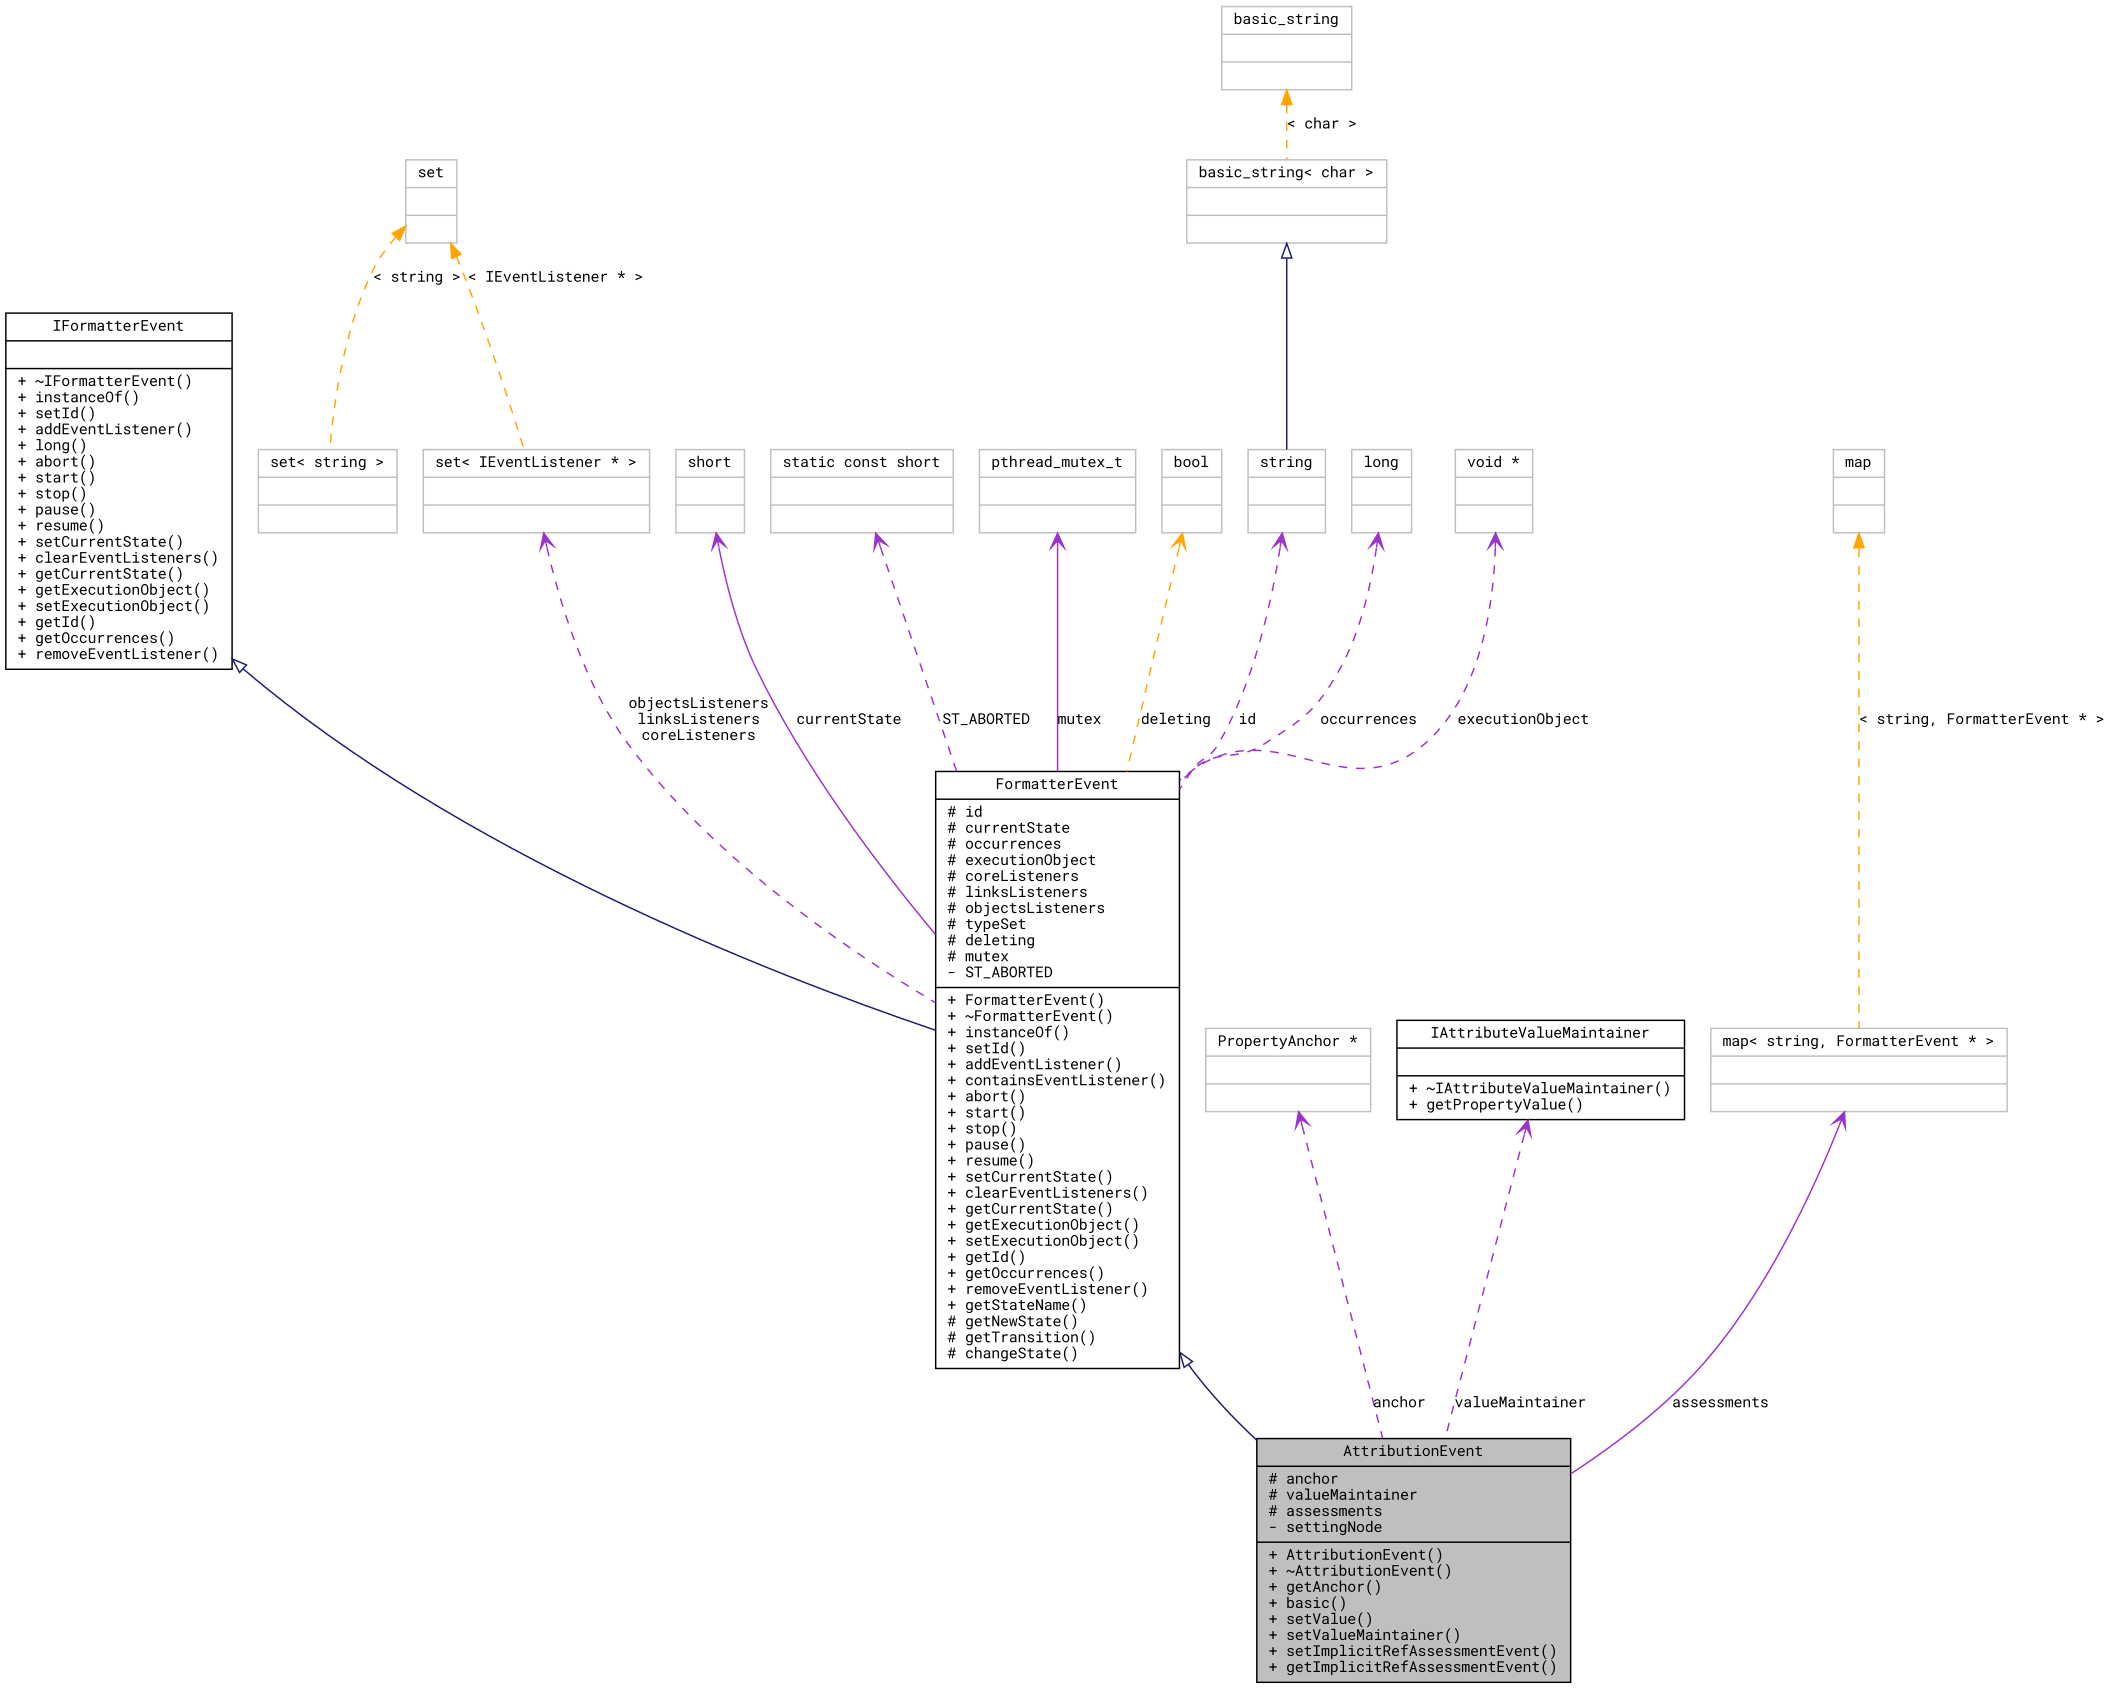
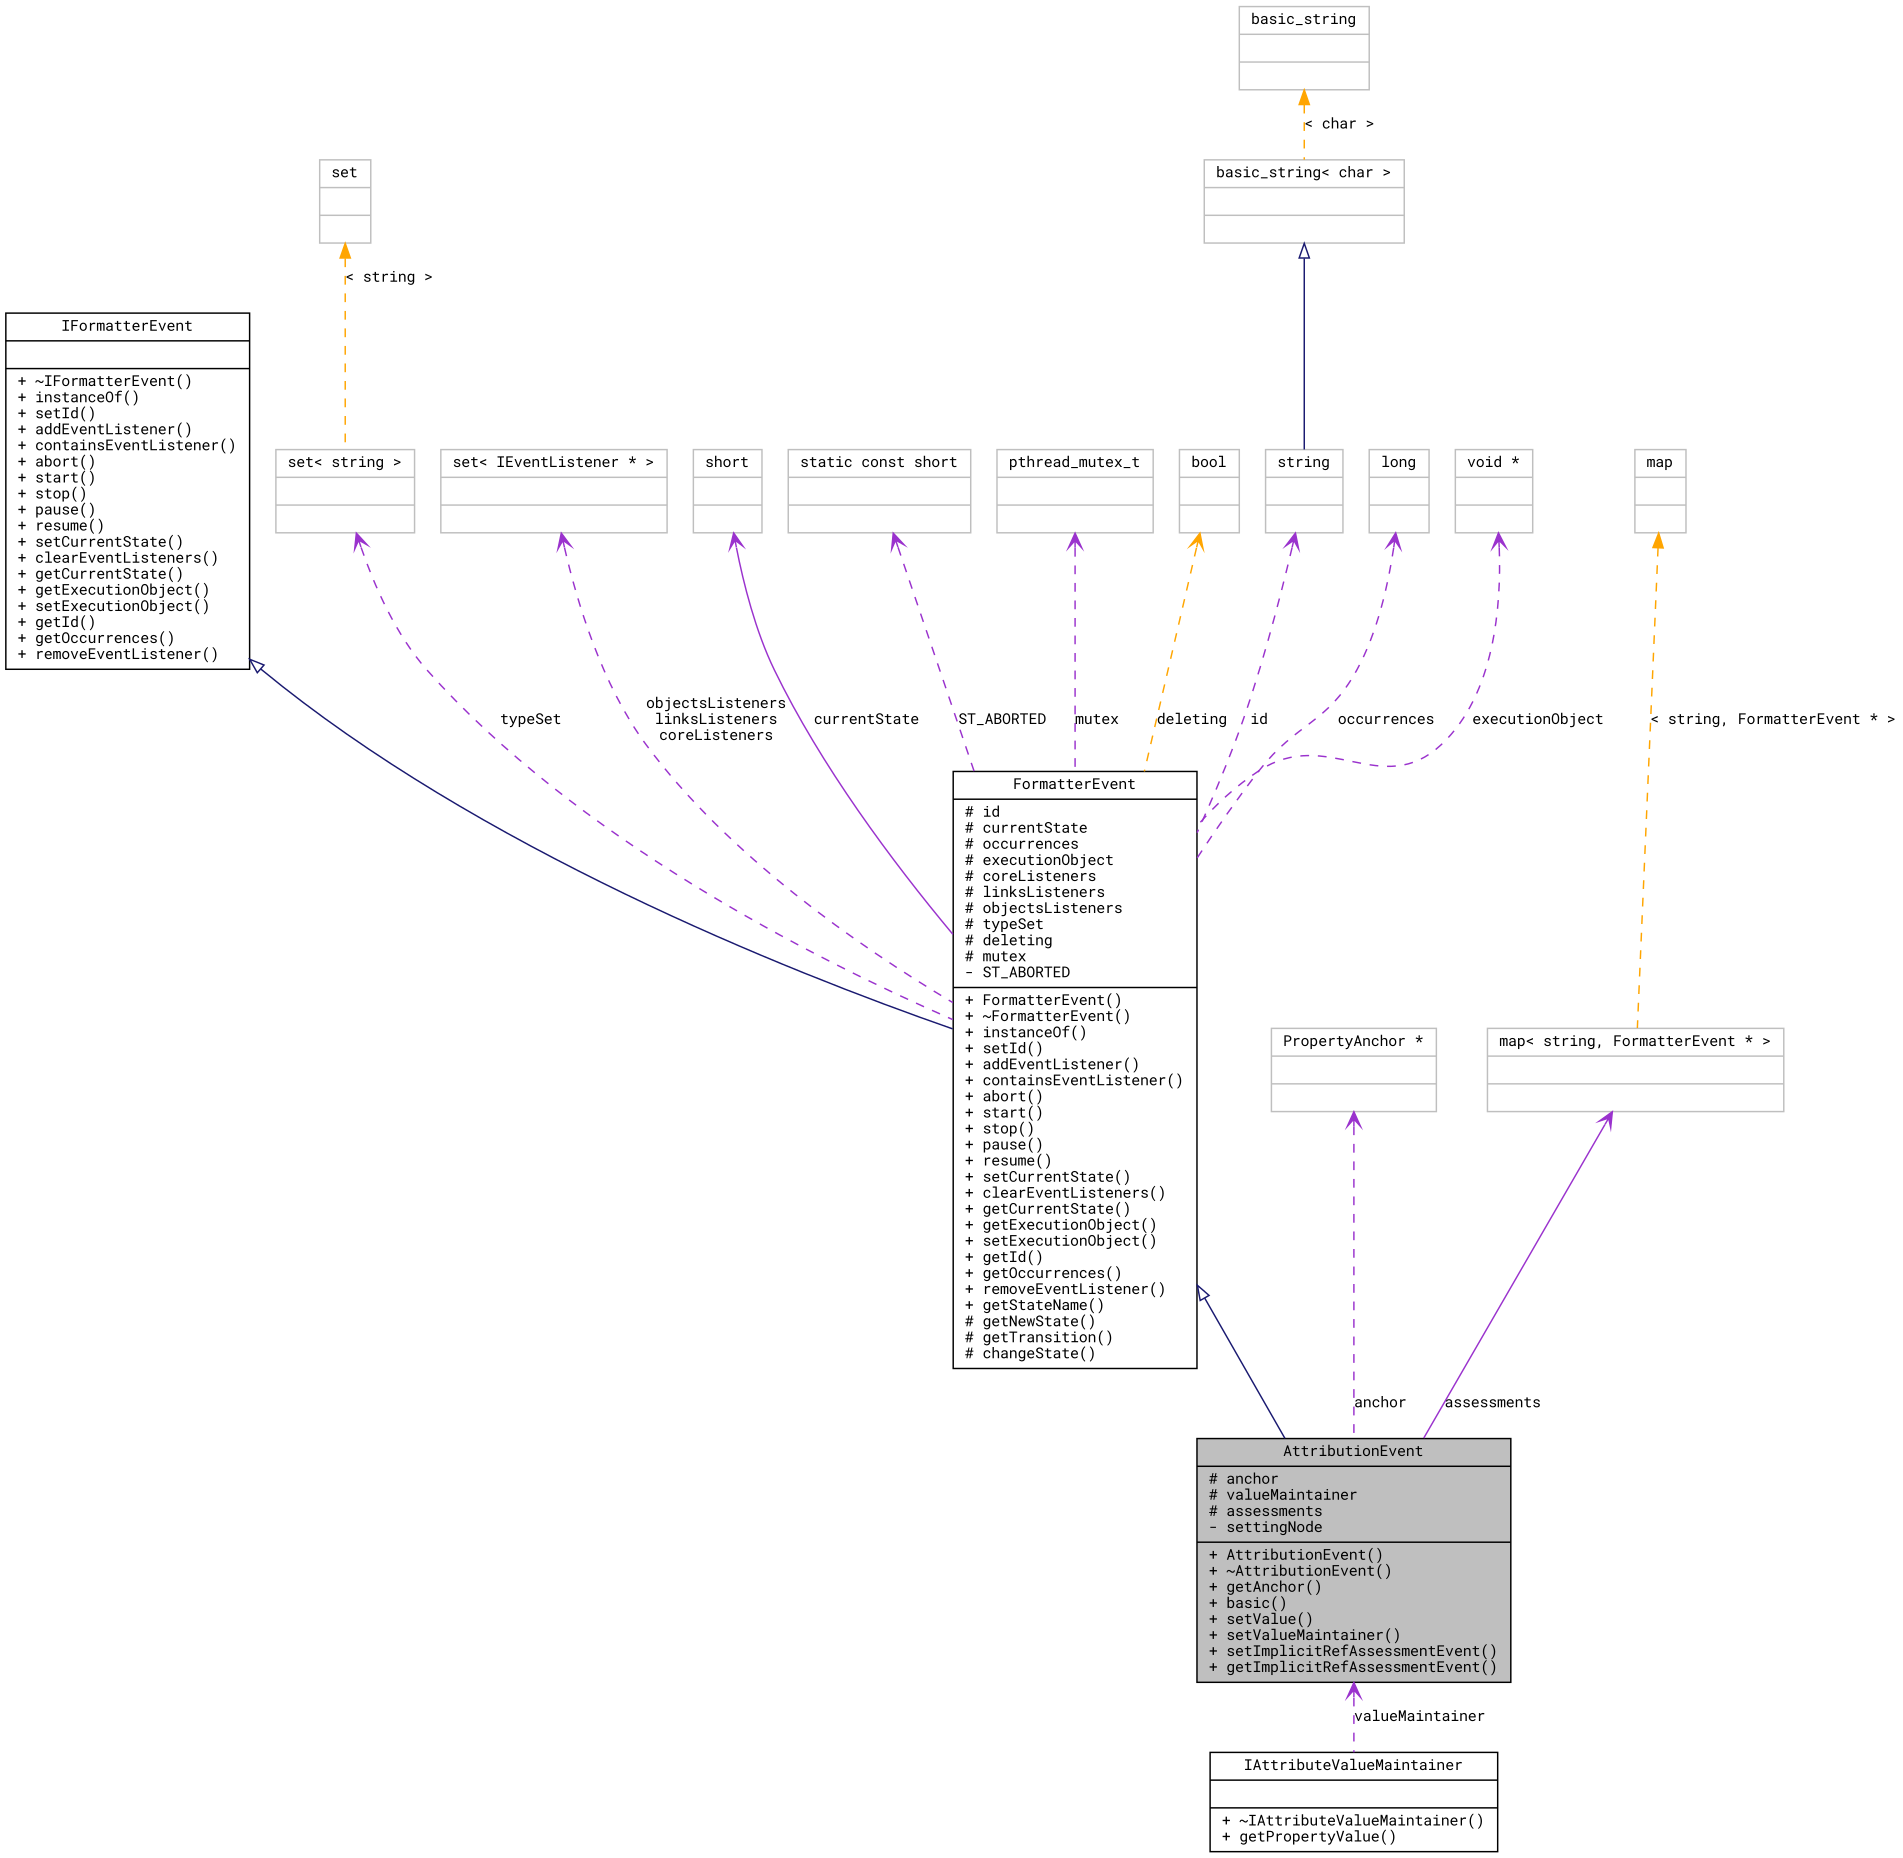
edge "set< IEventListener * >" -> "set": removed, label "< IEventListener * >"
node "IFormatterEvent": text "+ long()" -> "+ containsEventListener()"
edge "FormatterEvent" -> "pthread_mutex_t": style solid -> dashed
edge "FormatterEvent" -> "set< string >": added, label "typeSet"
edge "AttributionEvent" -> "IAttributeValueMaintainer": reversed
